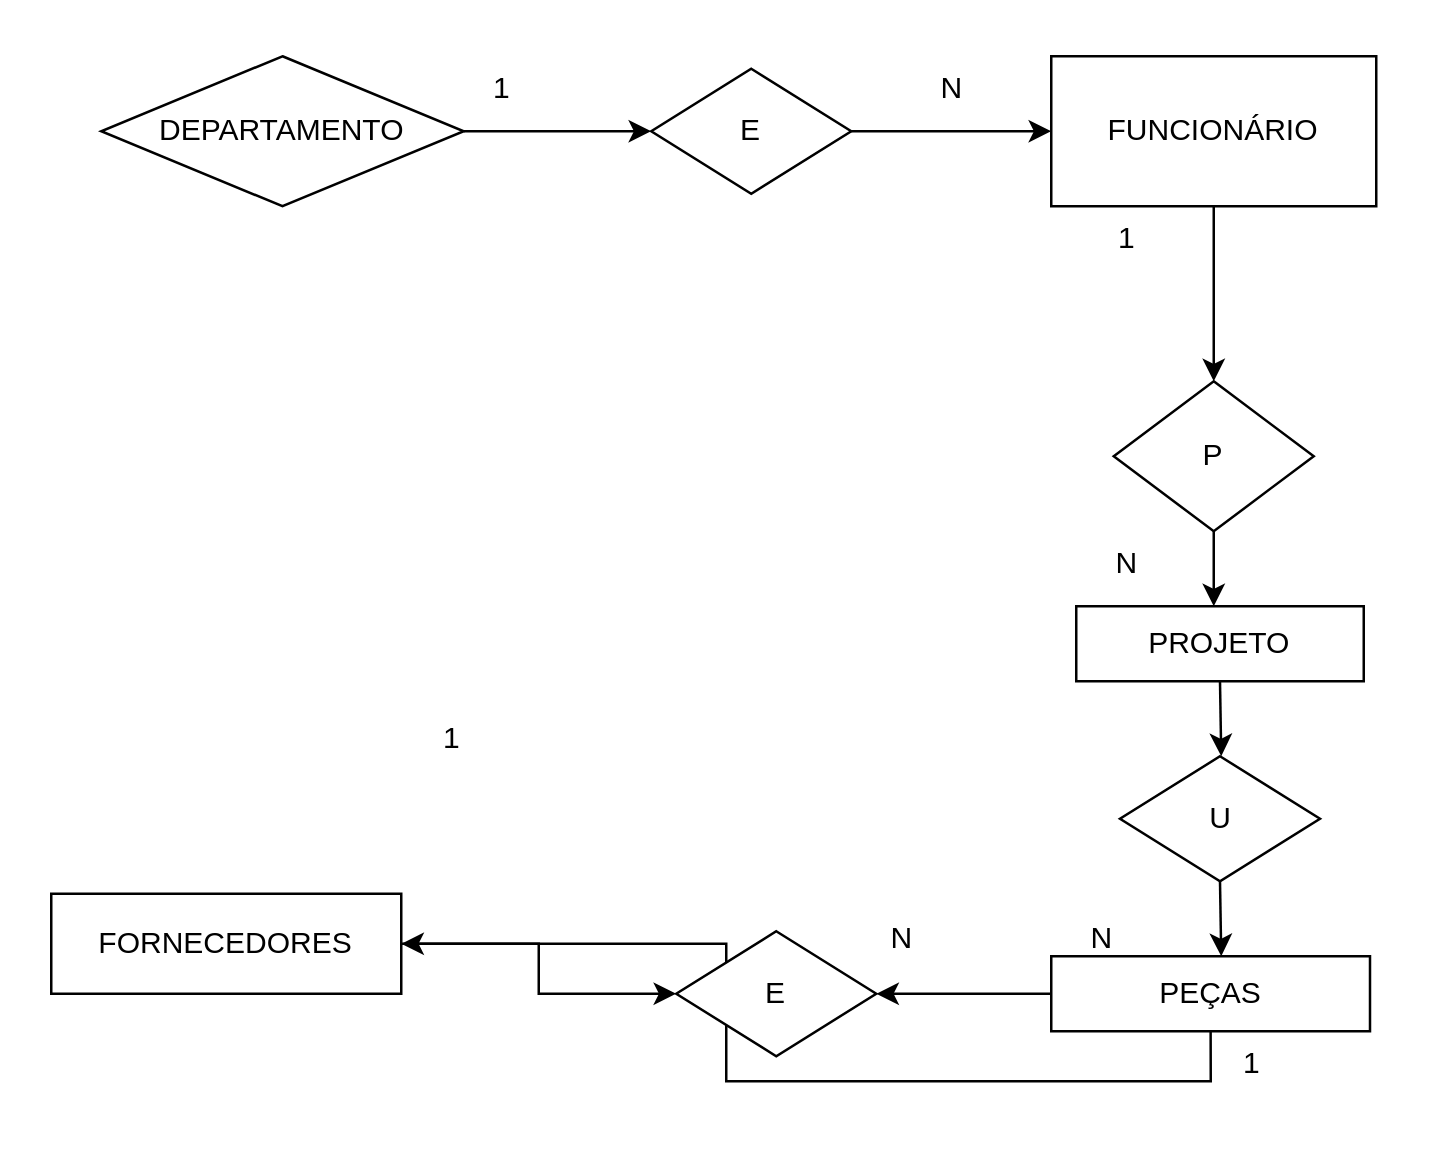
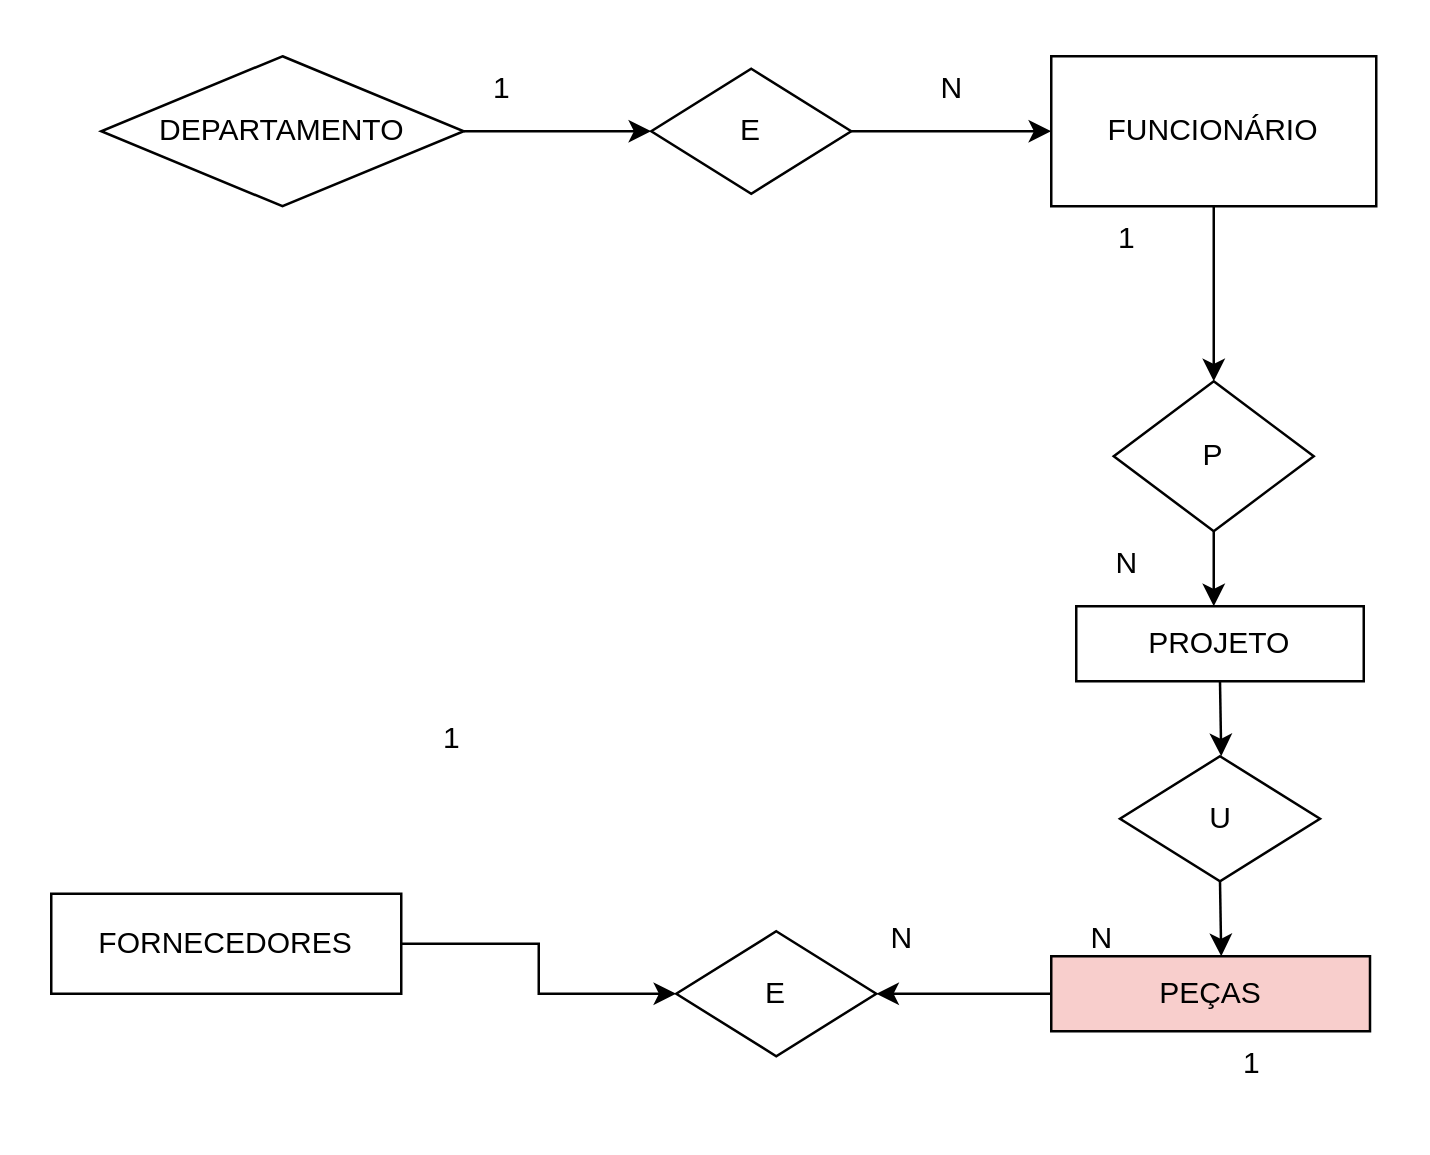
node "PEÇAS": fillcolor #ffffff -> #f8cecc
edge "PEÇAS" -> "FORNECEDORES": removed
